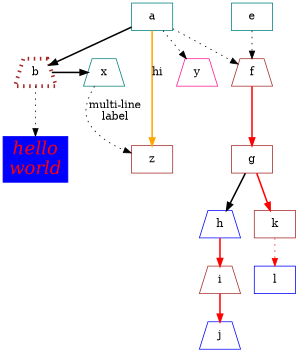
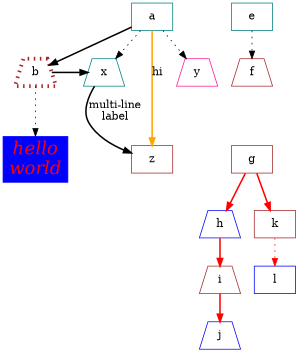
edge "a" -> "f": now "a" -> "x"
edge "f" -> "g": removed
edge "x" -> "z": style dotted -> bold
edge "g" -> "h": color black -> red
